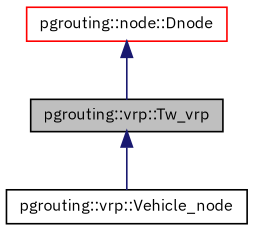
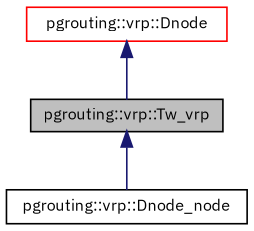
node "pgrouting::node::Dnode": label "pgrouting::node::Dnode" -> "pgrouting::vrp::Dnode"
node "pgrouting::vrp::Vehicle_node": label "pgrouting::vrp::Vehicle_node" -> "pgrouting::vrp::Dnode_node"
